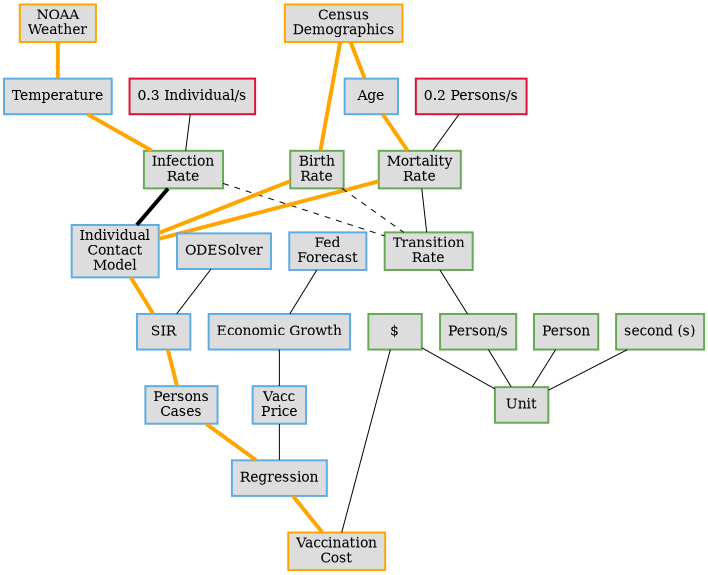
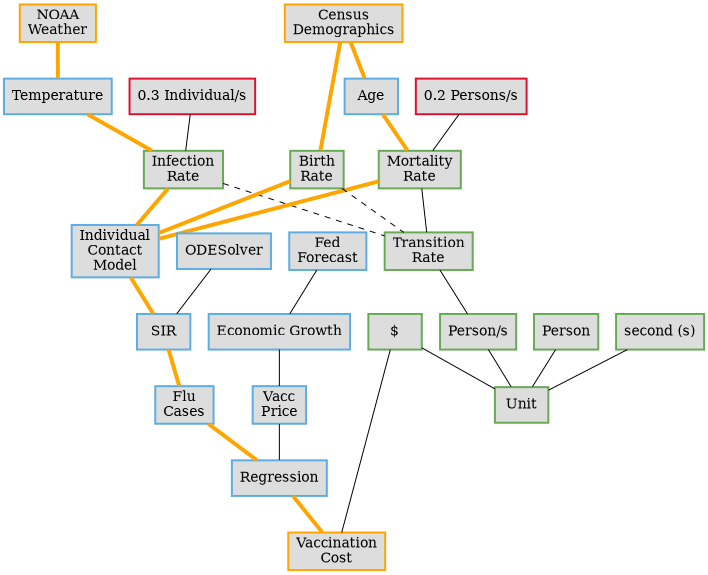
edge "Infection Rate" -- "Individual Contact Model": color black -> orange
node "Persons Cases": label "Persons Cases" -> "Flu Cases"
